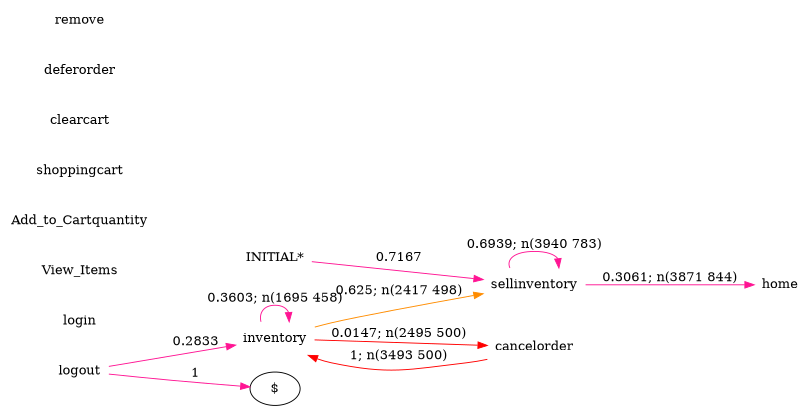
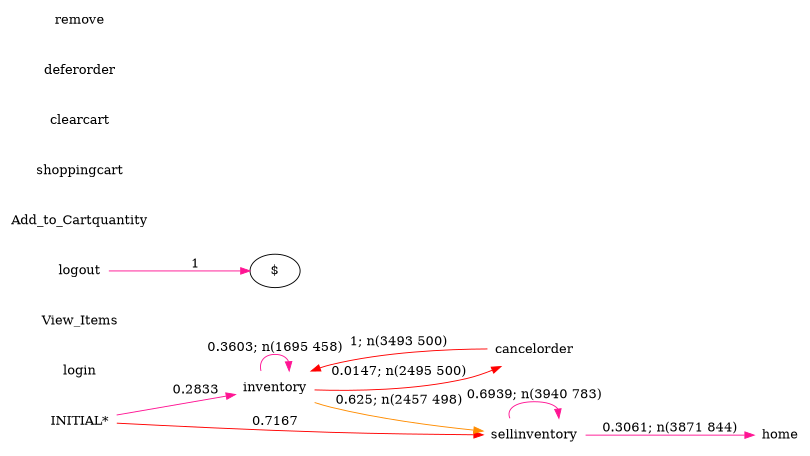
edge "INITIAL*" -> "sellinventory": color deeppink -> red
edge "inventory" -> "sellinventory": label "0.625; n(2417 498)" -> "0.625; n(2457 498)"
edge "logout" -> "inventory": now "INITIAL*" -> "inventory"
